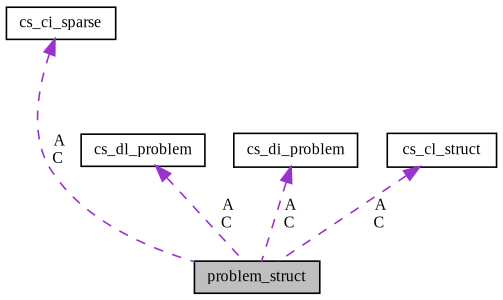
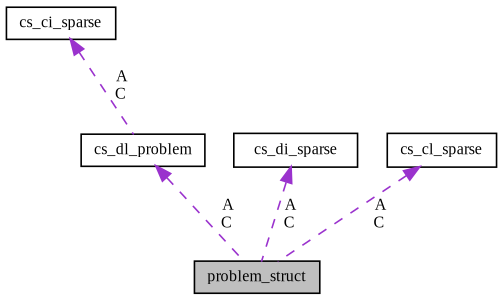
node "cs_di_problem": label "cs_di_problem" -> "cs_di_sparse"
node "cs_cl_struct": label "cs_cl_struct" -> "cs_cl_sparse"
edge "problem_struct" -> "cs_ci_sparse": now "cs_dl_problem" -> "cs_ci_sparse"
